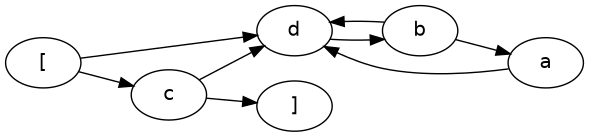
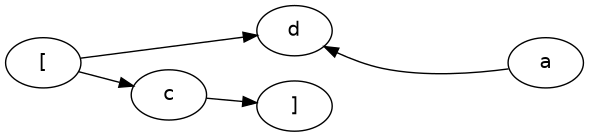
node "b": removed
edge "c" -> "d": removed
